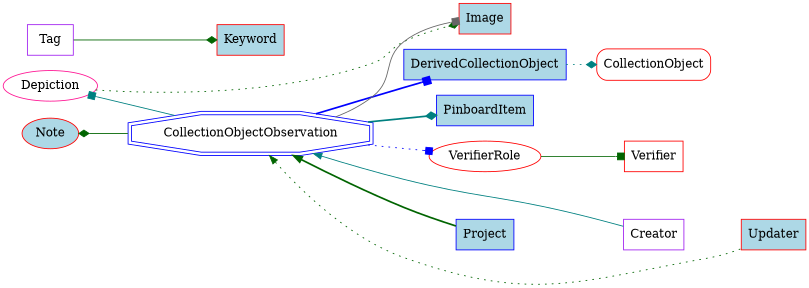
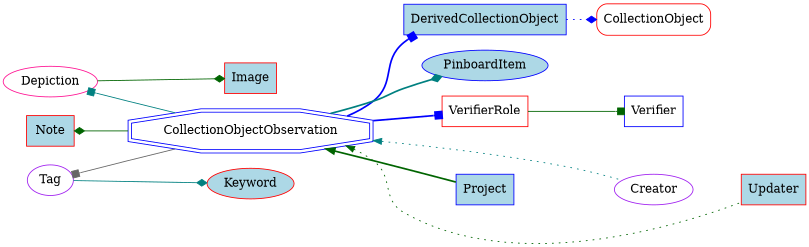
node "Tag": shape box -> ellipse
edge "Tag" -> "Keyword": color darkgreen -> teal
node "Keyword": shape box -> ellipse
edge "CollectionObjectObservation" -> "Image": now "CollectionObjectObservation" -> "Tag"
edge "DerivedCollectionObject" -> "CollectionObject": color teal -> blue
edge "Depiction" -> "Image": style dotted -> solid
node "PinboardItem": shape box -> ellipse
node "Note": shape ellipse -> box
edge "CollectionObjectObservation" -> "VerifierRole": style dotted -> bold
node "VerifierRole": shape ellipse -> box
node "Verifier": color red -> blue
edge "Creator" -> "CollectionObjectObservation": style solid -> dotted
node "Creator": shape box -> ellipse
